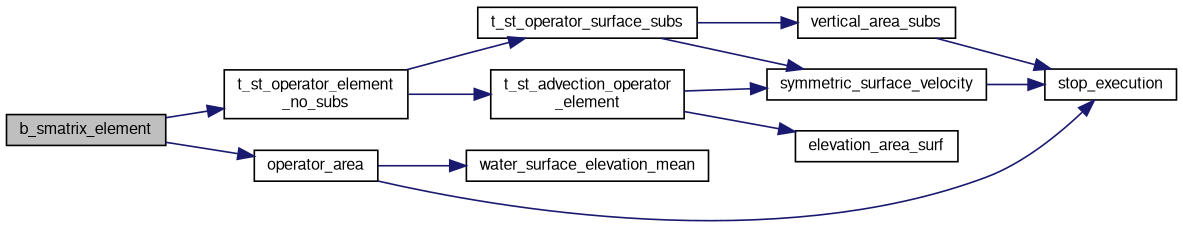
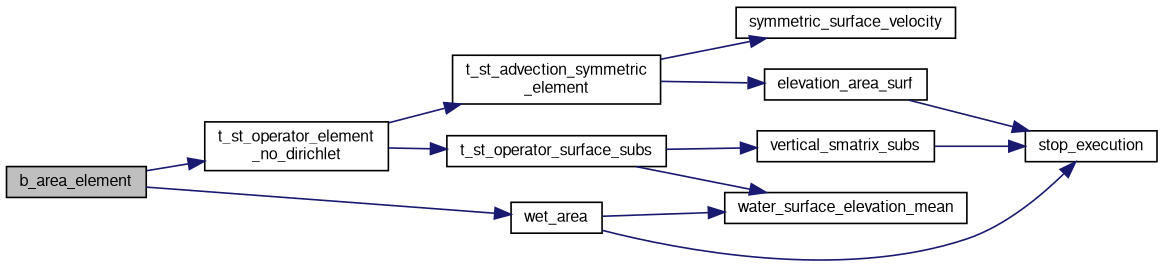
node "vertical_area_subs": label "vertical_area_subs" -> "vertical_smatrix_subs"
edge "t_st_operator_surface_subs" -> "symmetric_surface_velocity": now "t_st_operator_surface_subs" -> "water_surface_elevation_mean"
edge "symmetric_surface_velocity" -> "stop_execution": now "elevation_area_surf" -> "stop_execution"
node "t_st_operator_element _no_subs": label "t_st_operator_element _no_subs" -> "t_st_operator_element _no_dirichlet"
node "t_st_advection_operator _element": label "t_st_advection_operator _element" -> "t_st_advection_symmetric _element"
node "b_smatrix_element": label "b_smatrix_element" -> "b_area_element"
node "operator_area": label "operator_area" -> "wet_area"
